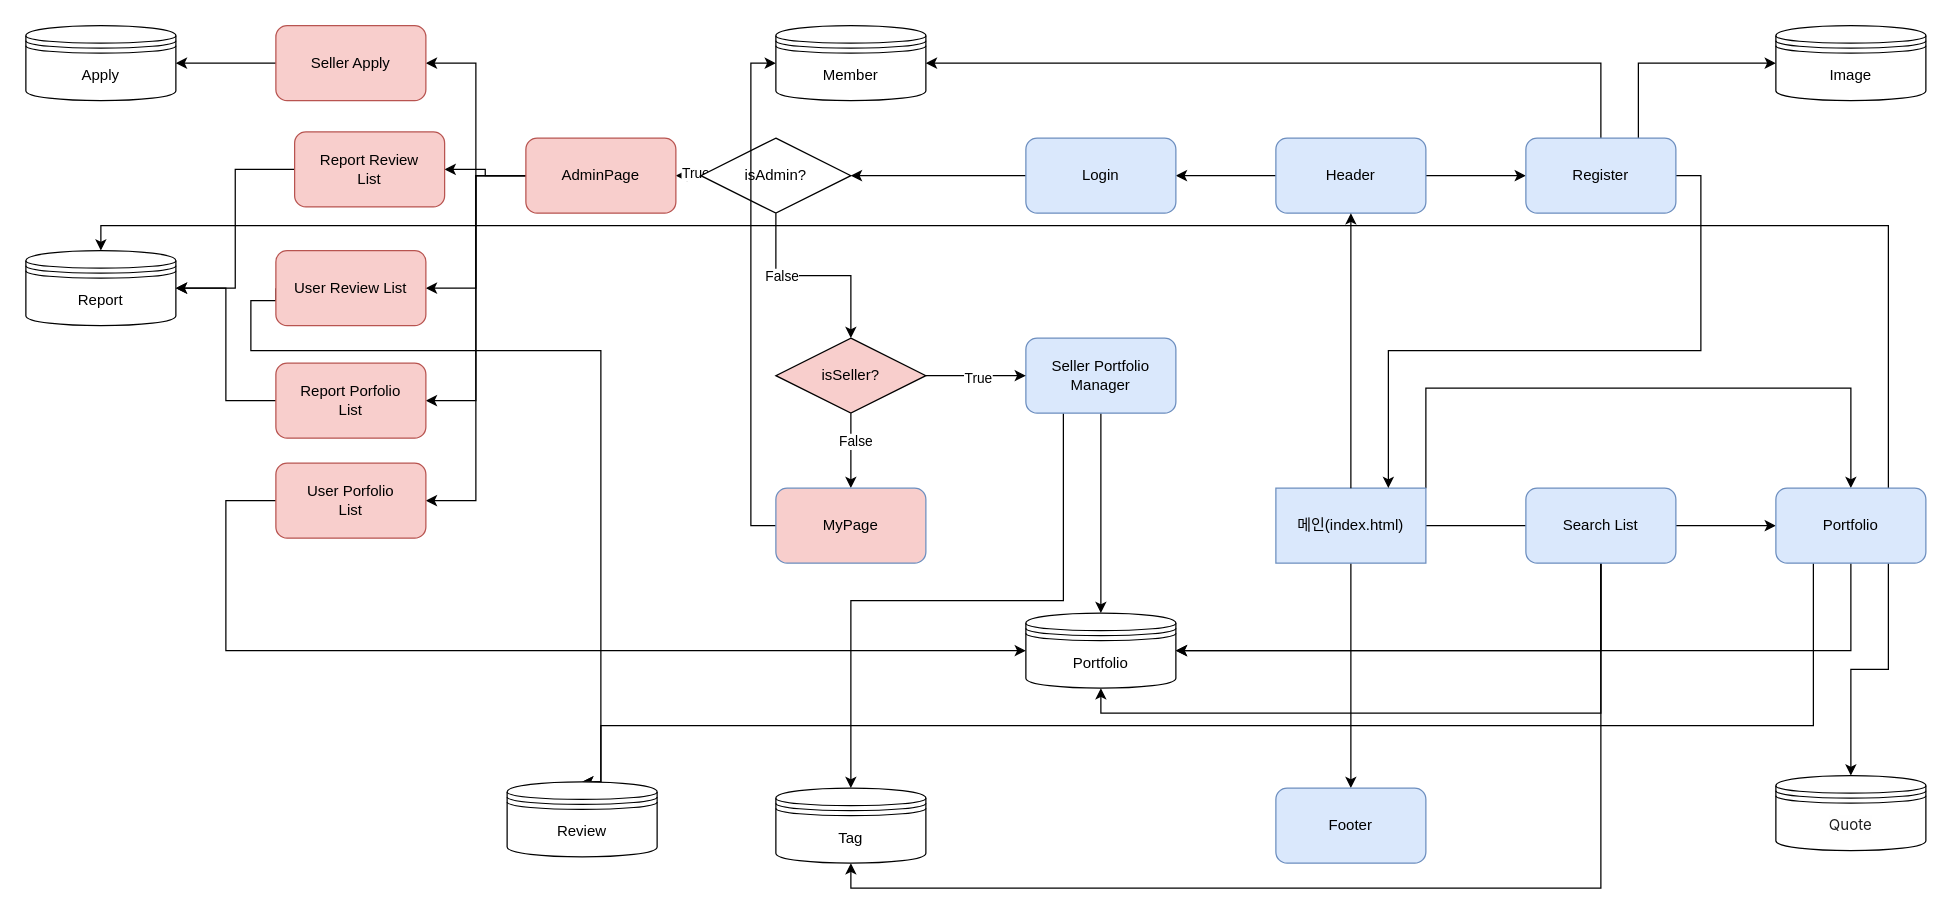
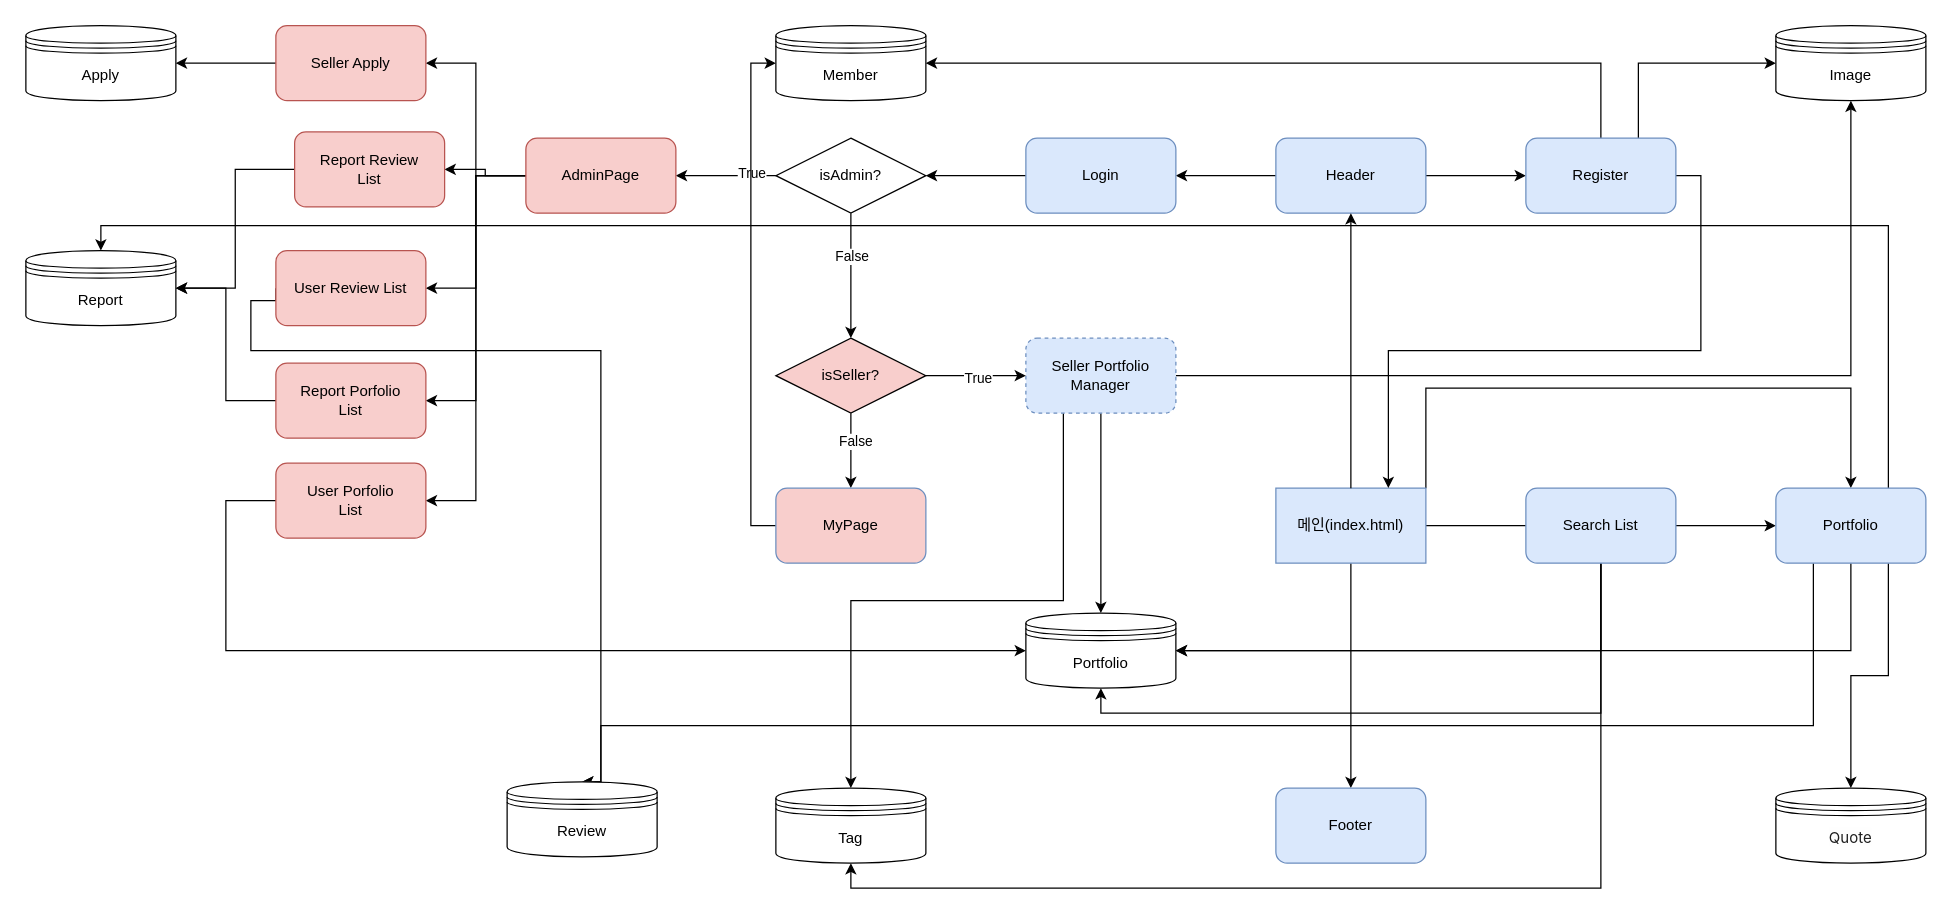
node "isAdmin?": moved (776, 176) -> (851, 176)
node "Seller Portfolio Manager": style solid -> dashed
edge "Seller Portfolio Manager" -> "Image": added
node "Quote": moved (1851, 813) -> (1851, 826)
